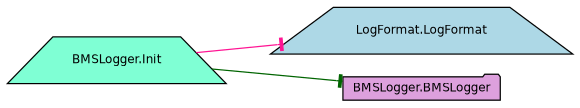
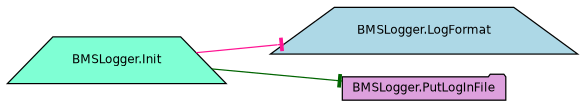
node "LogFormat.LogFormat": label "LogFormat.LogFormat" -> "BMSLogger.LogFormat"
node "BMSLogger.BMSLogger": label "BMSLogger.BMSLogger" -> "BMSLogger.PutLogInFile"
